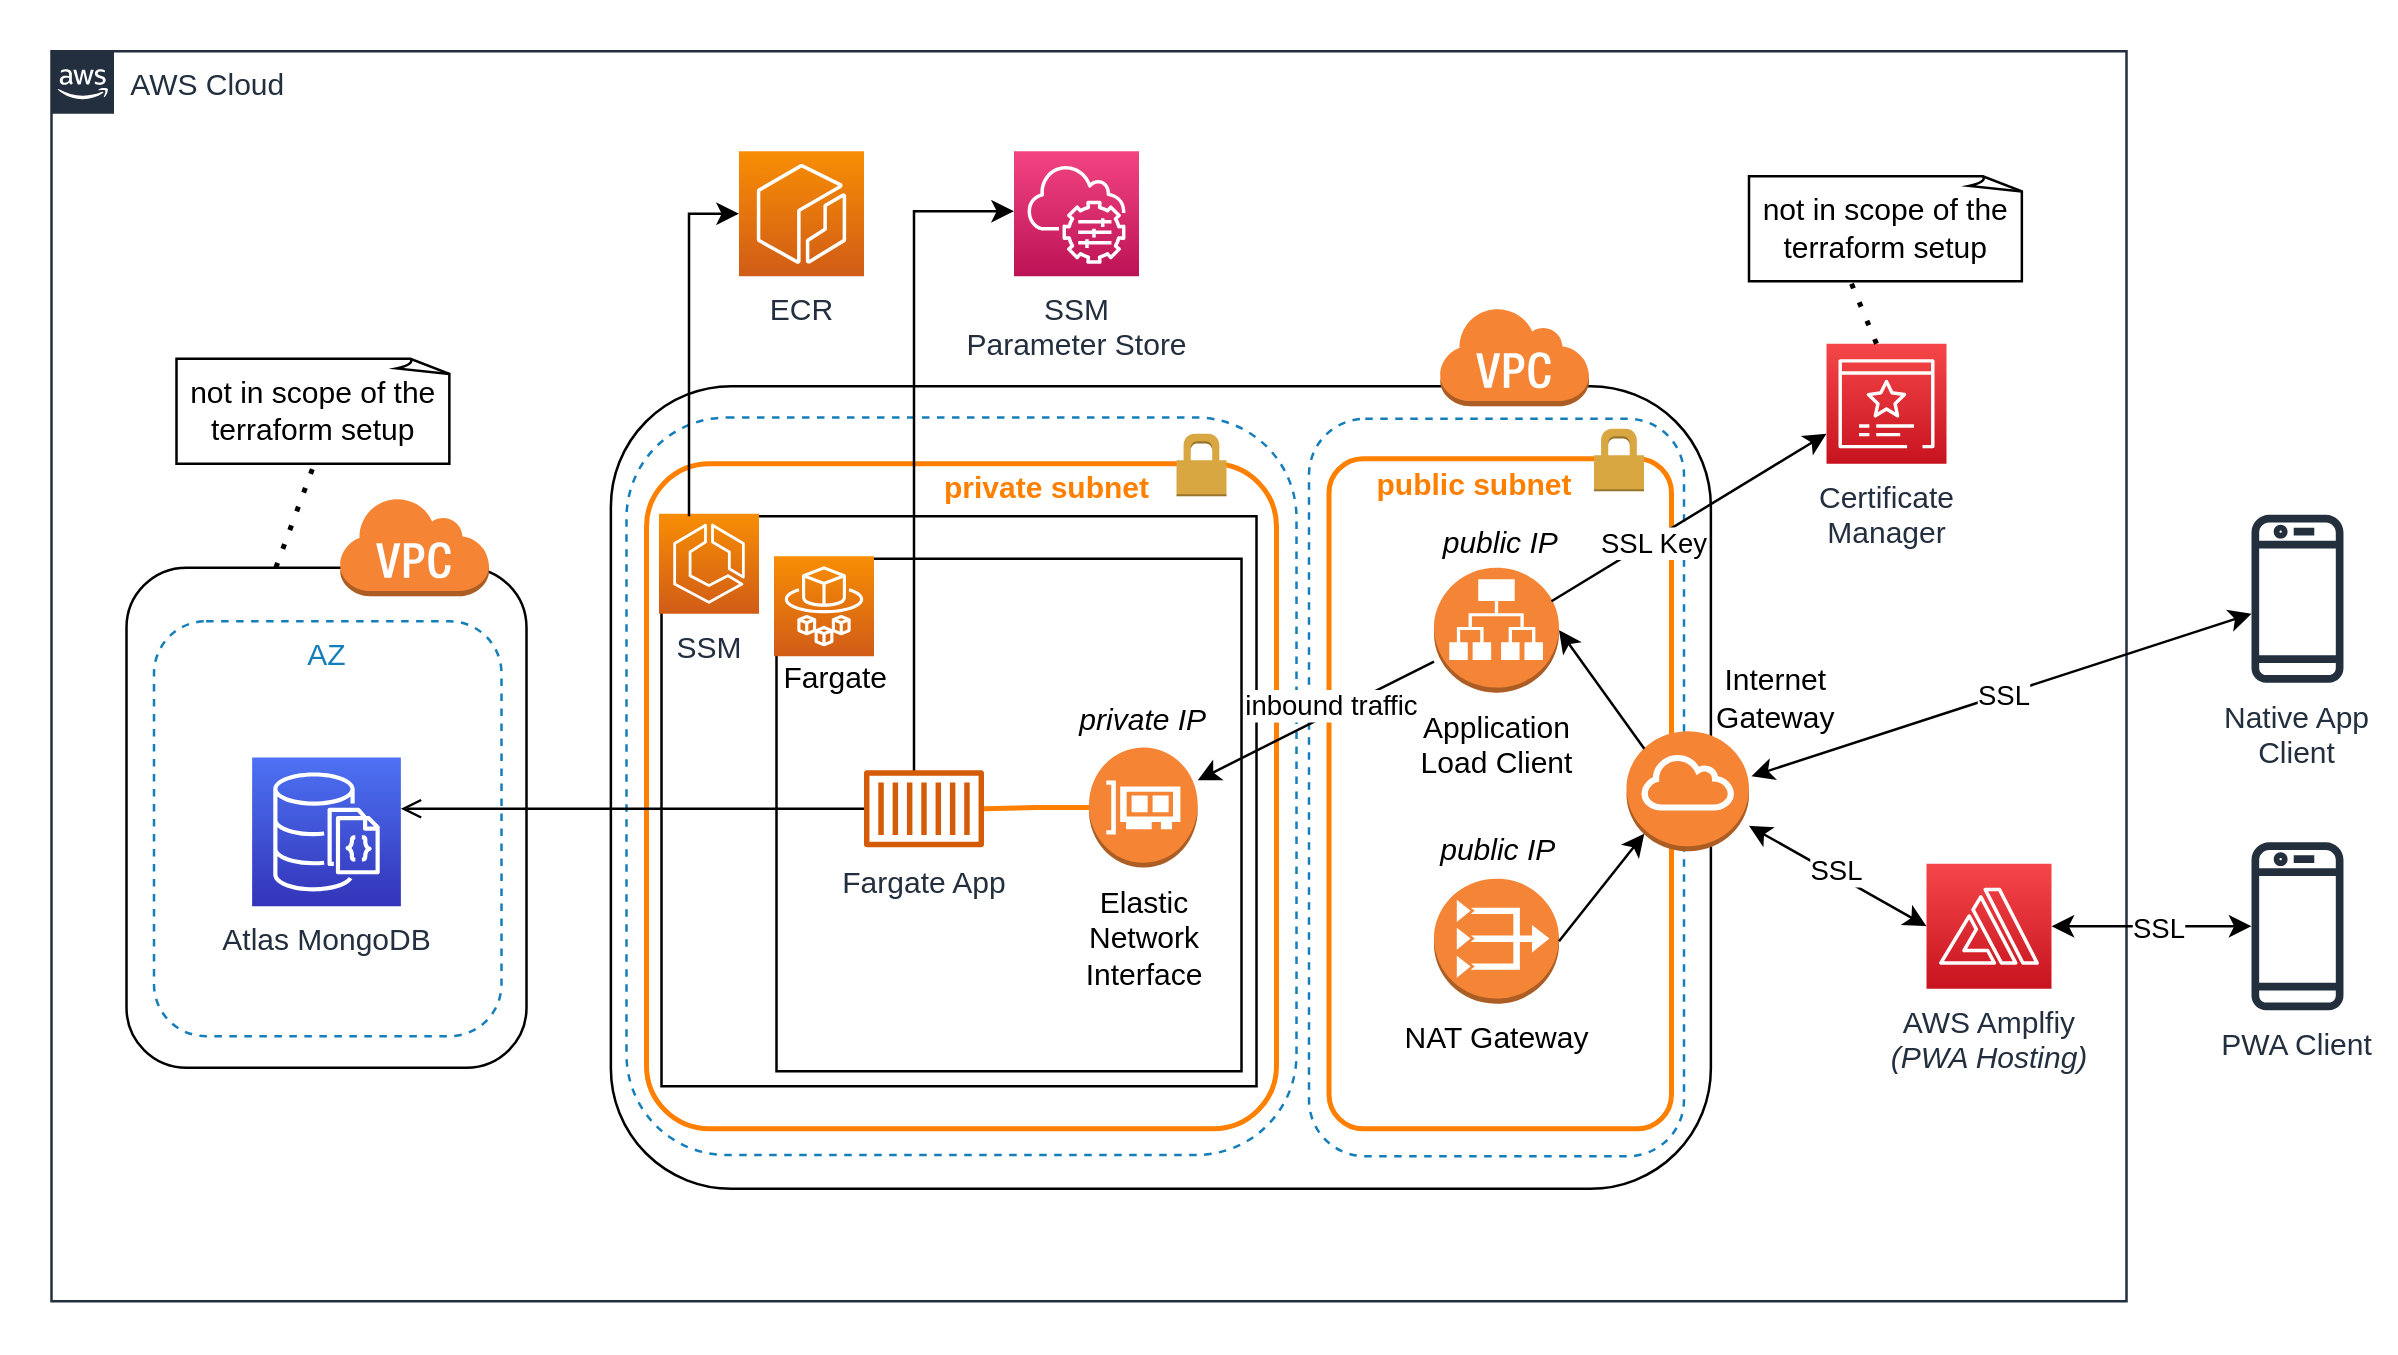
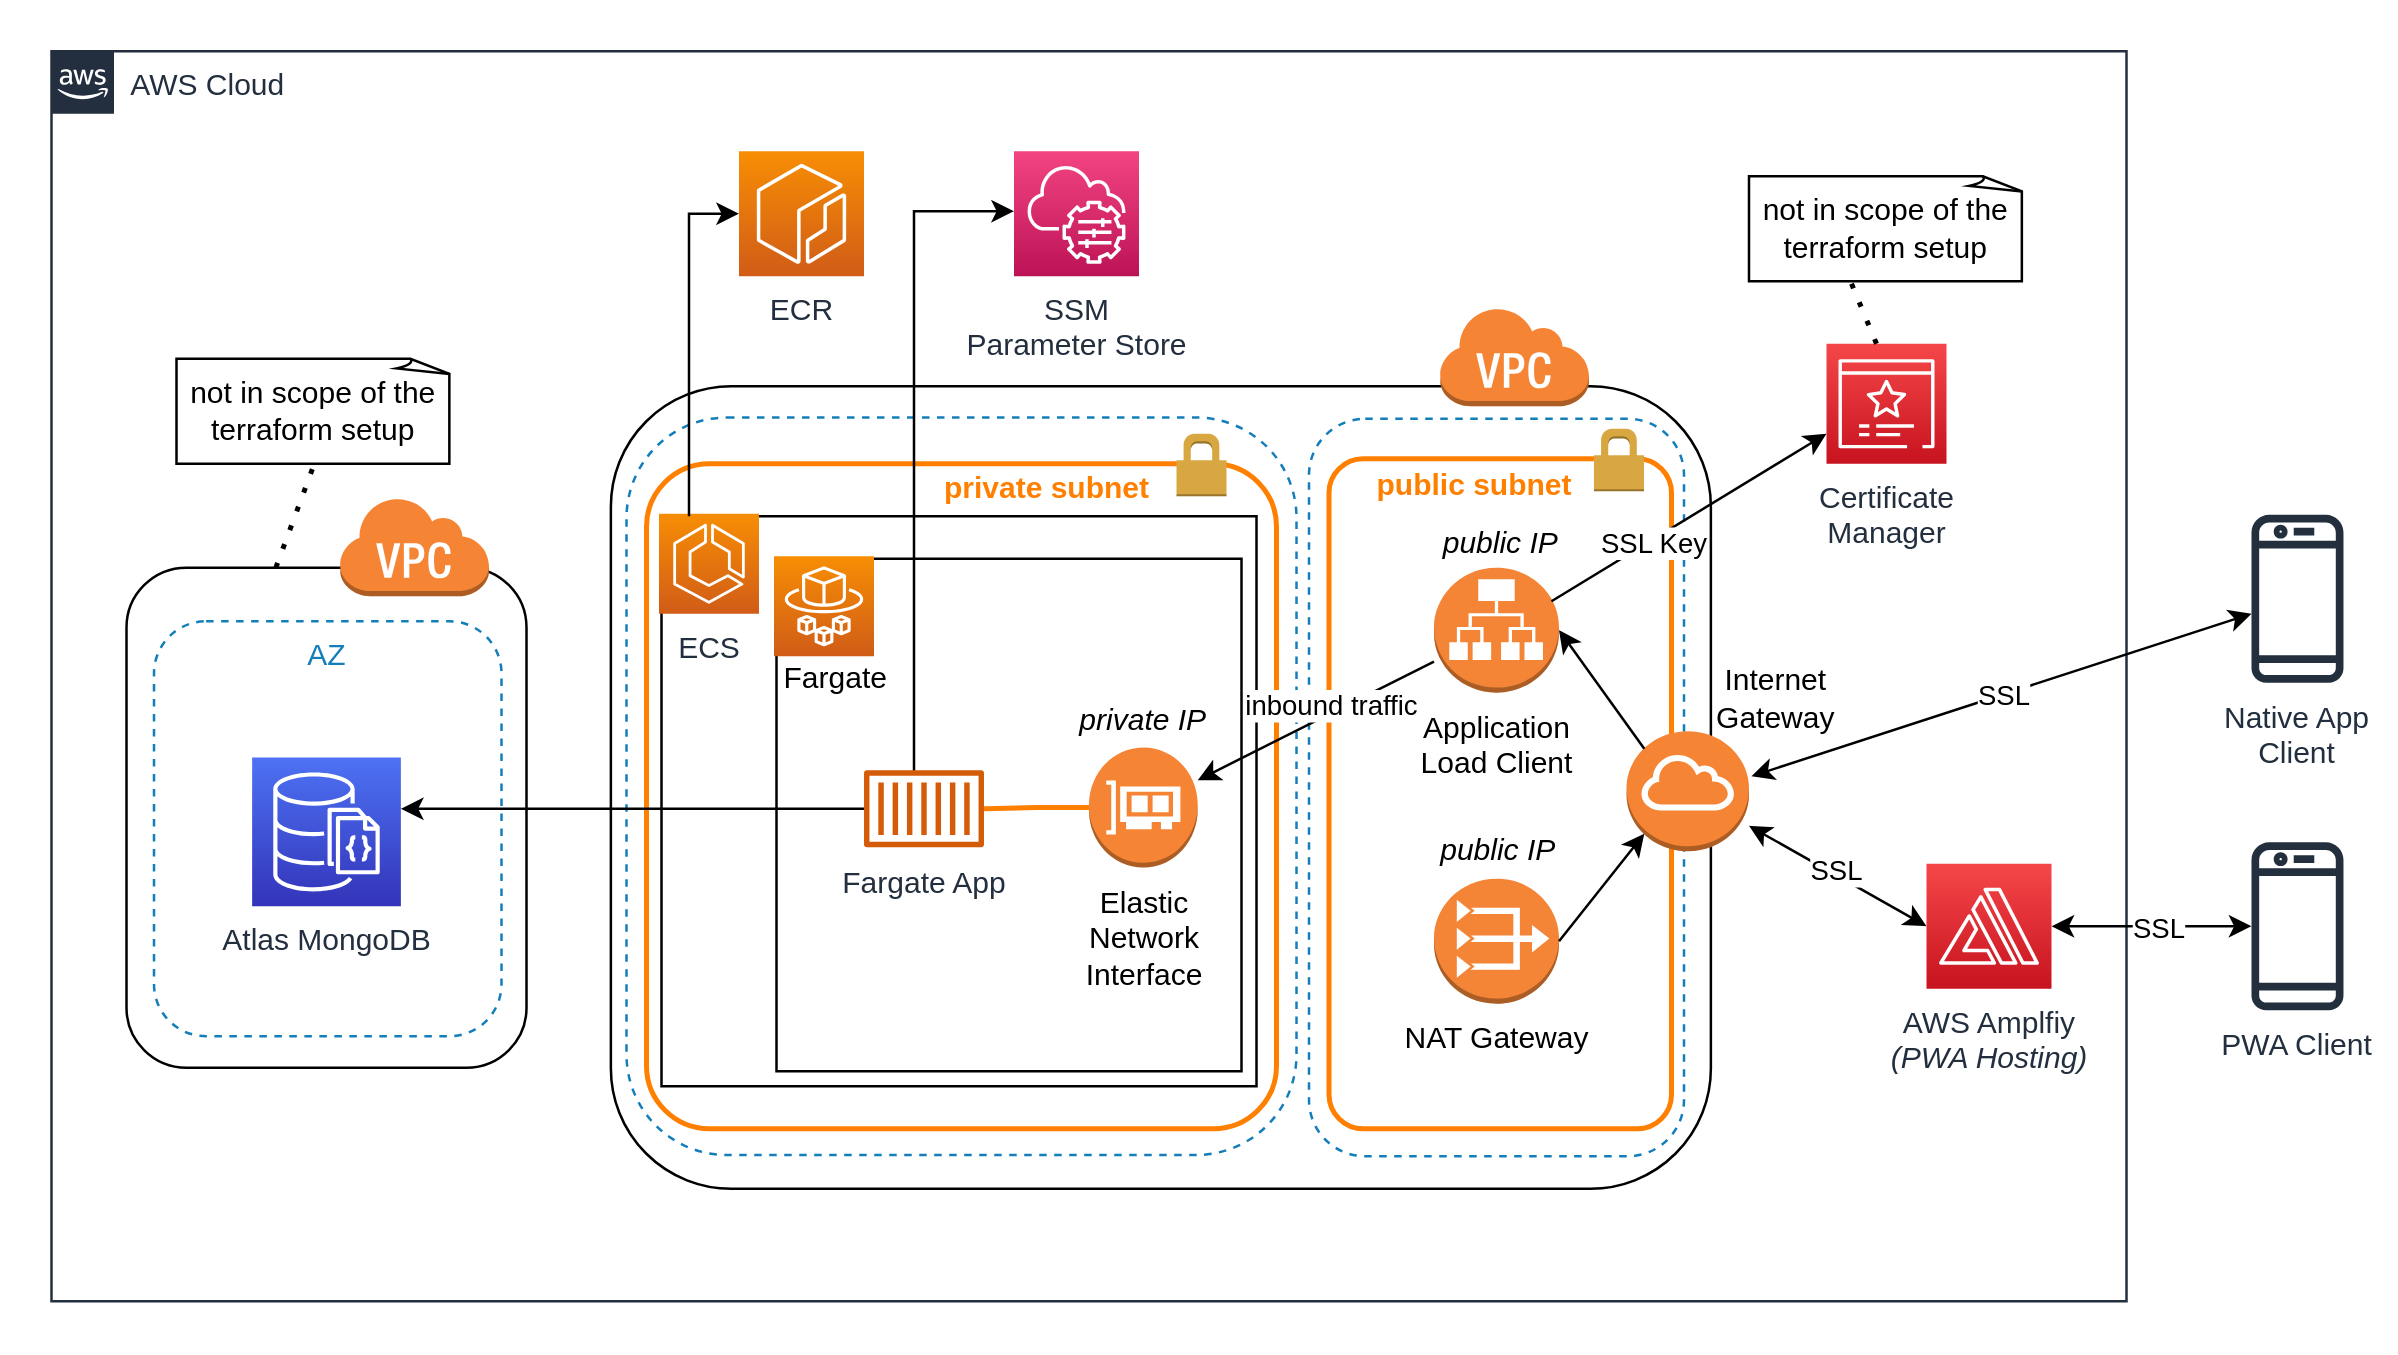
node "SSM": label "SSM" -> "ECS"
edge "Fargate App" -> "Atlas MongoDB": arrowhead open -> classic
